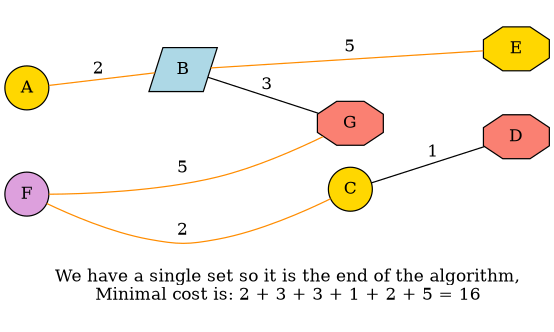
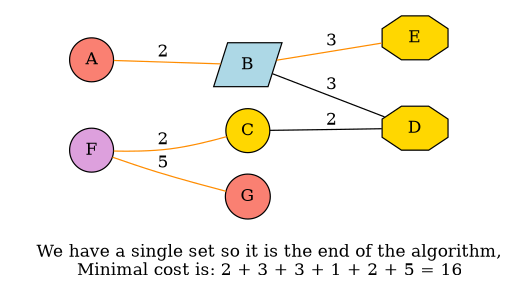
edge "E" -- "B": label "5" -> "3"
node "A": fillcolor gold -> salmon
edge "B" -- "G": now "B" -- "D"
node "G": shape octagon -> circle
node "D": fillcolor salmon -> gold
edge "D" -- "C": label "1" -> "2"
